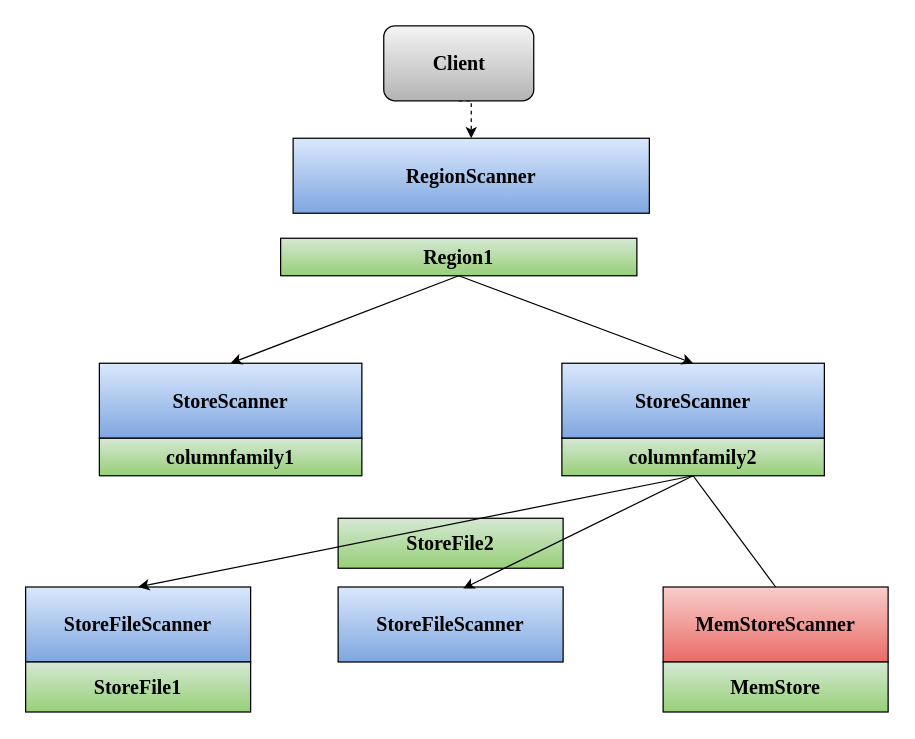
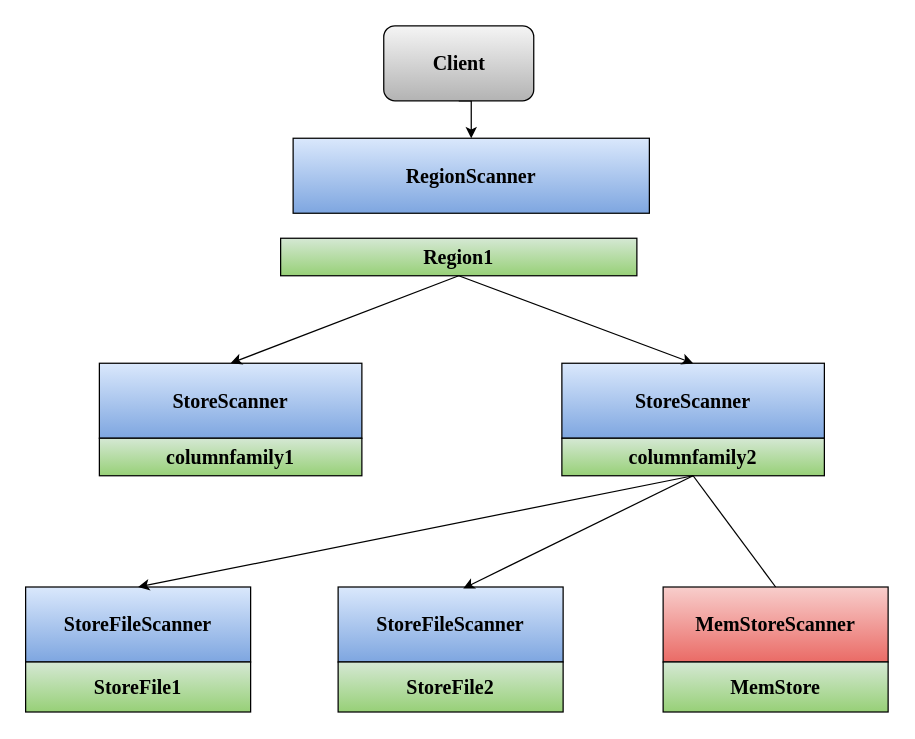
edge "Client" -> "RegionScanner": style dashed -> solid
node "StoreFile2": moved (451, 543) -> (451, 687)
